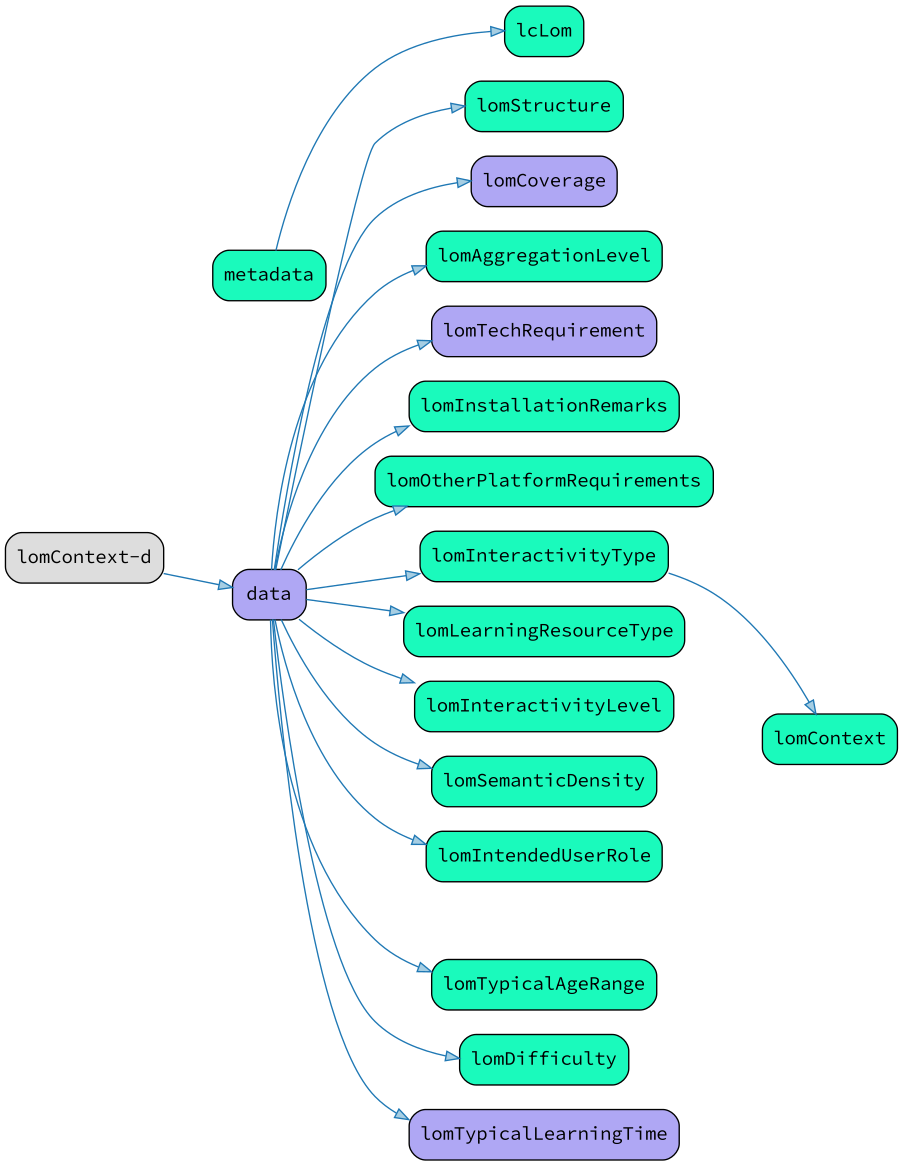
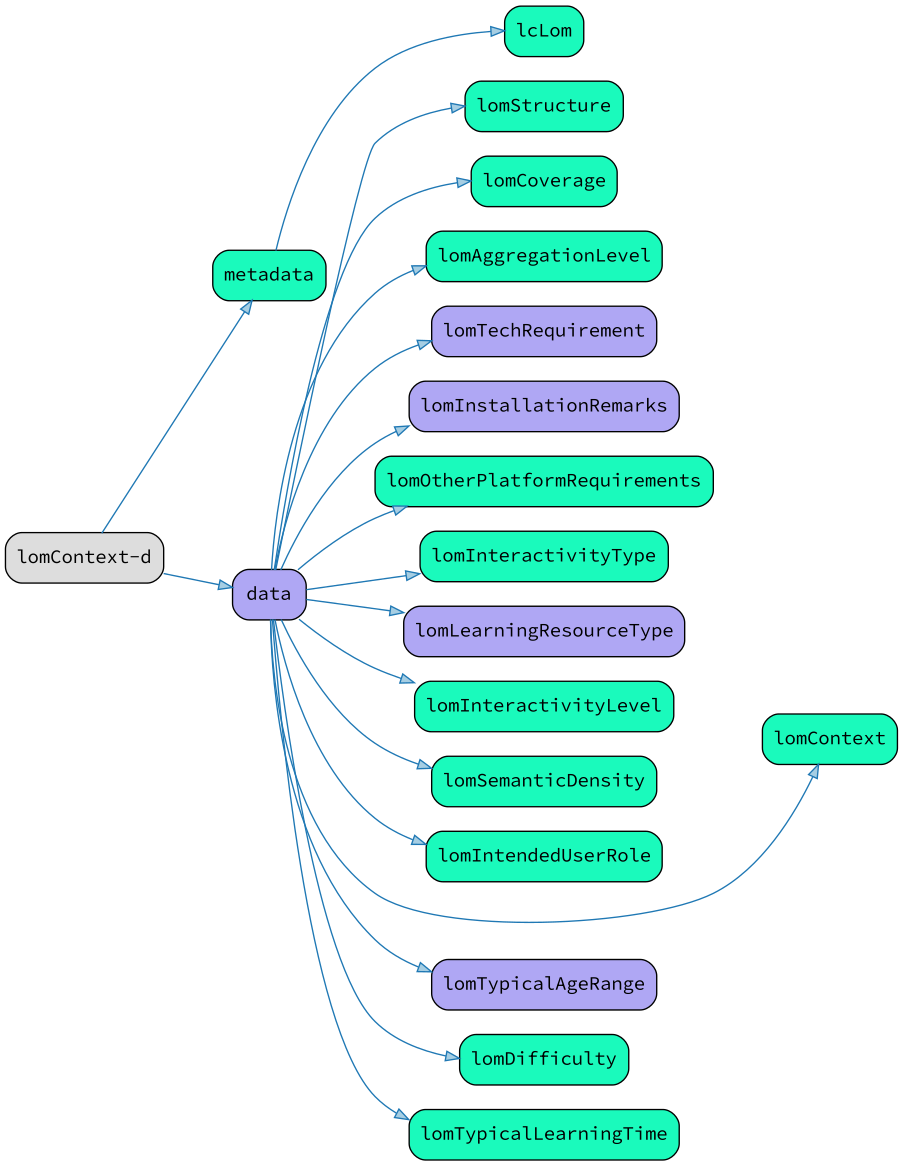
node "lomCoverage": fillcolor #afa7f4 -> #1afabc
node "lomInstallationRemarks": fillcolor #1afabc -> #afa7f4
edge "lomContext-d" -> "metadata": added
edge "lomInteractivityType" -> "lomContext": now "data" -> "lomContext"
node "lomLearningResourceType": fillcolor #1afabc -> #afa7f4
node "lomTypicalAgeRange": fillcolor #1afabc -> #afa7f4
node "lomTypicalLearningTime": fillcolor #afa7f4 -> #1afabc
